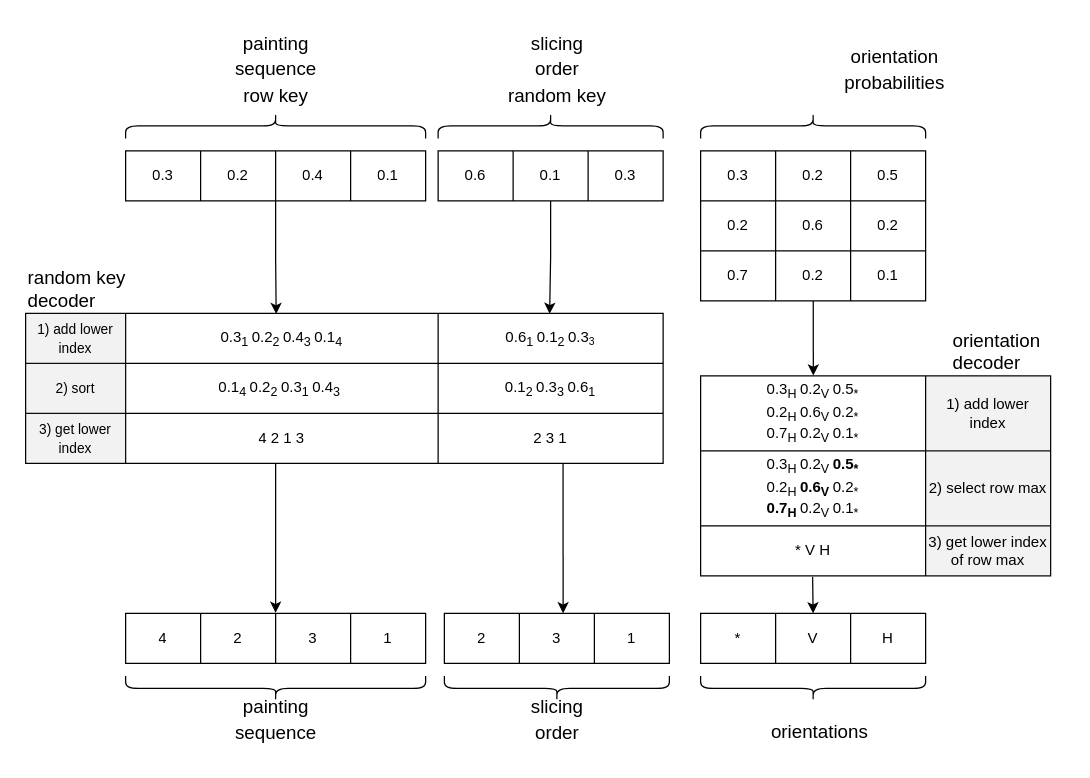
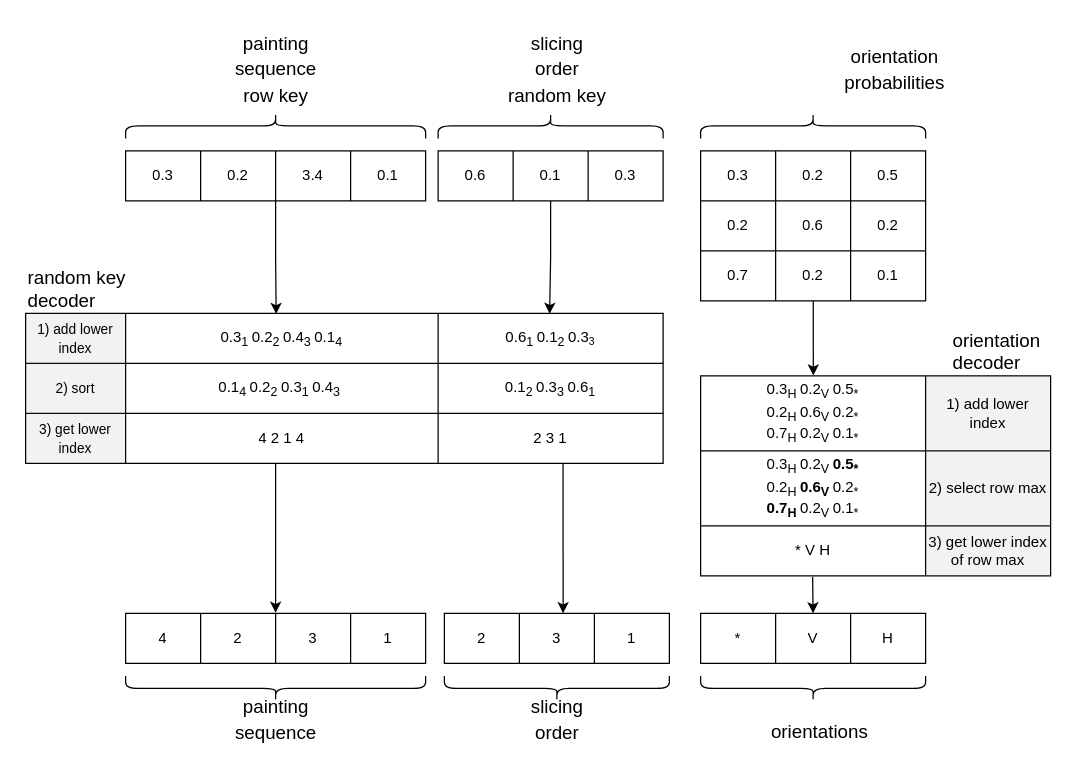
node "0.4": label "0.4" -> "3.4"
node "4 2 1 3": label "4 2 1 3" -> "4 2 1 4"
